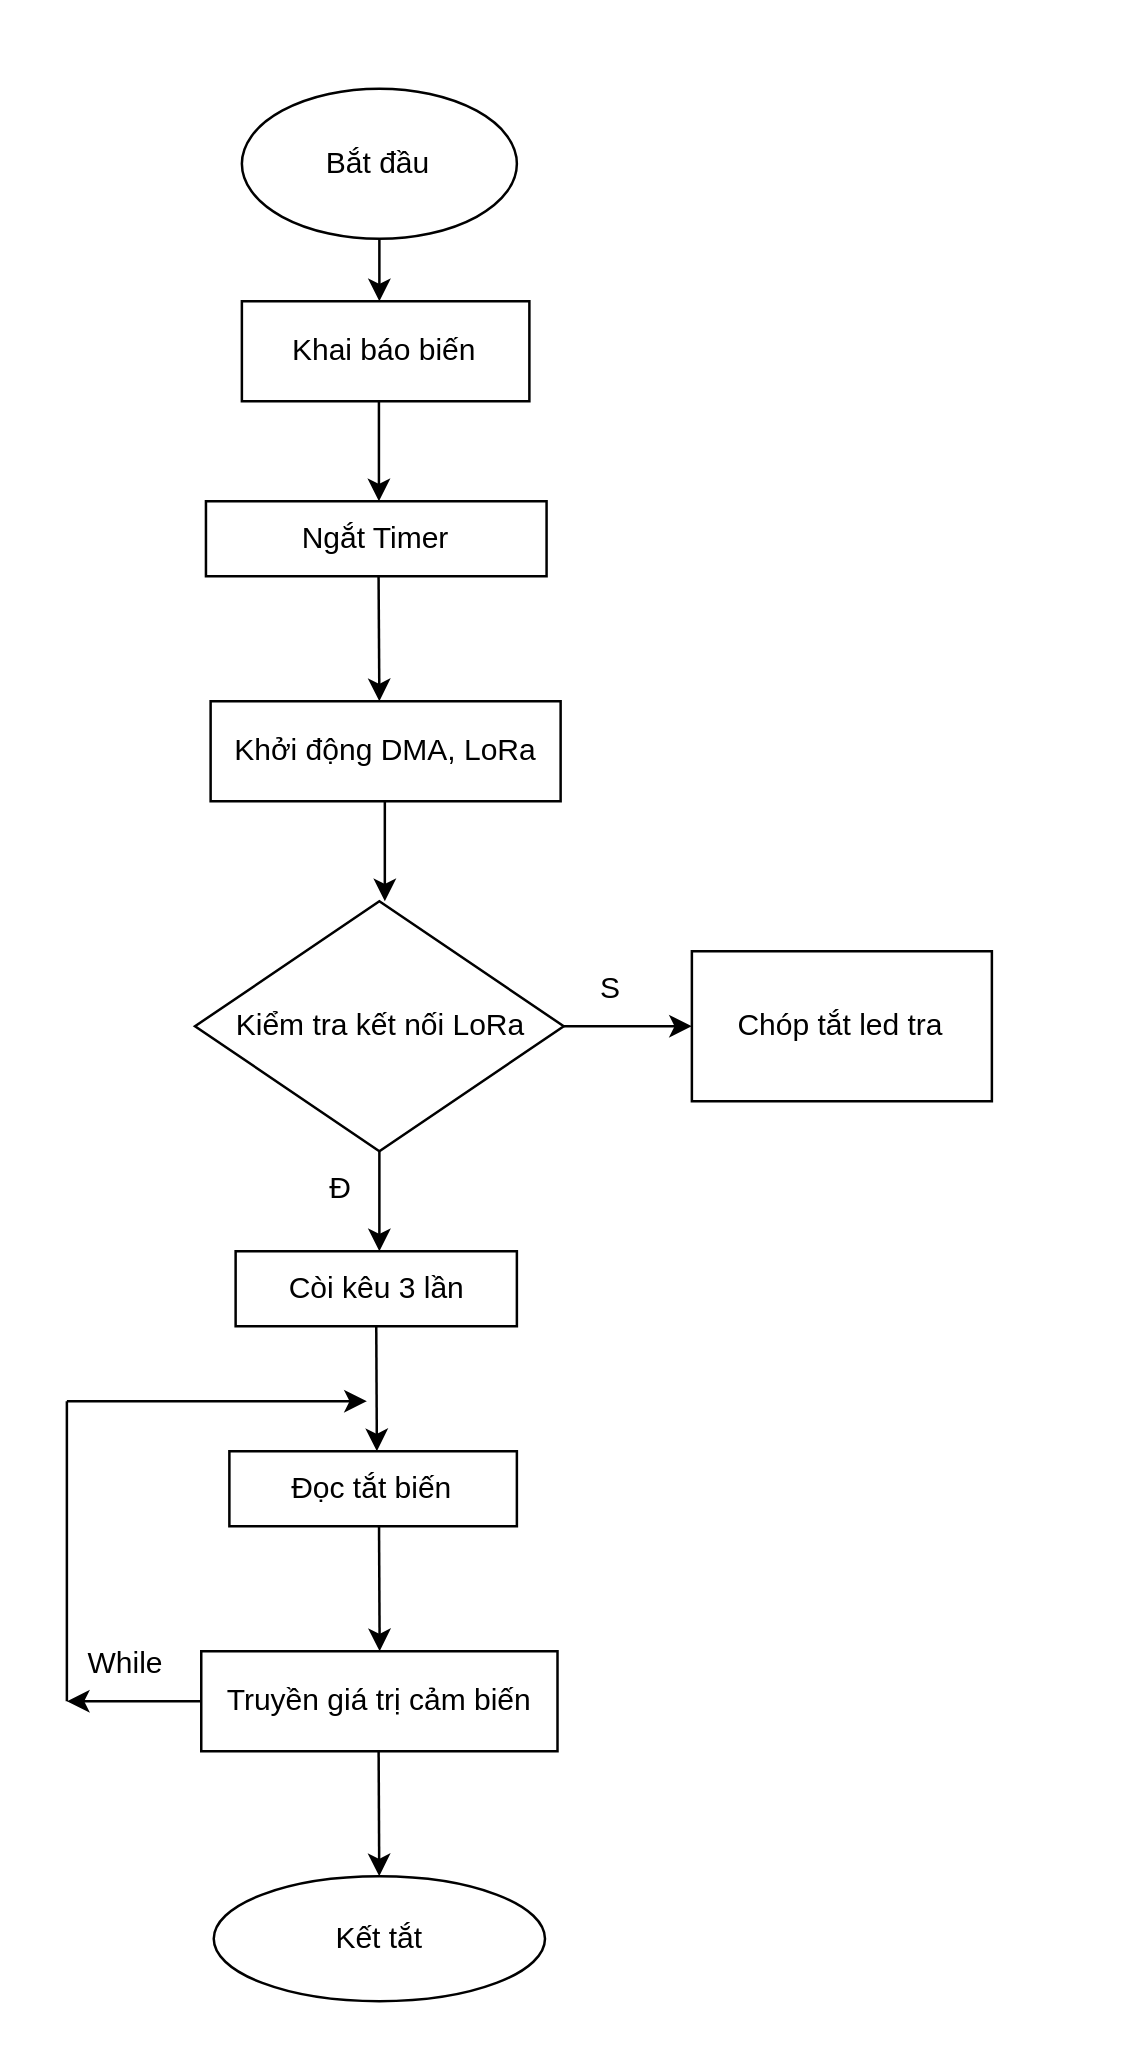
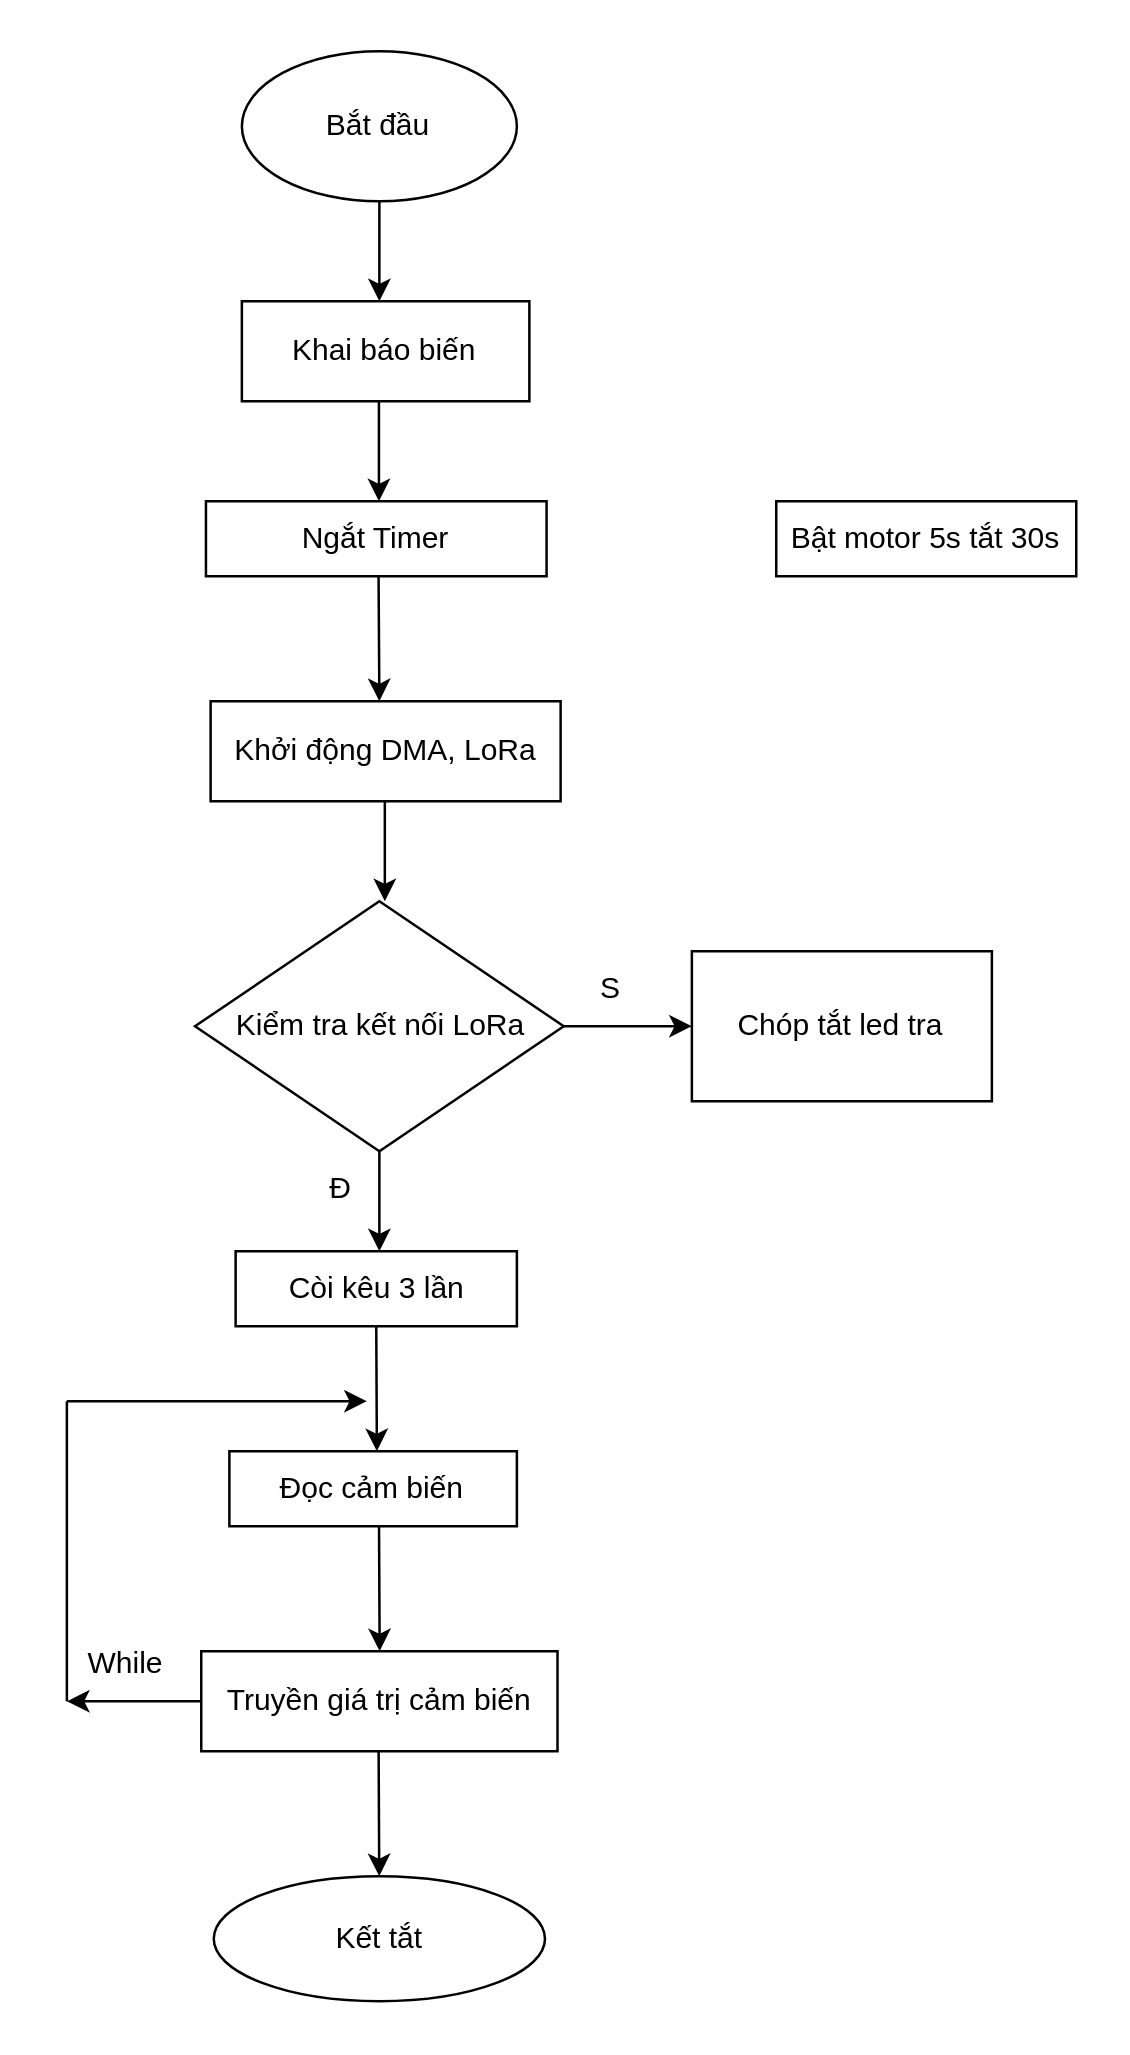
node "Bắt đầu": moved (379, 164) -> (379, 126)
node "Bật motor 5s tắt 30s": added
node "Đọc tắt biến": label "Đọc tắt biến" -> "Đọc cảm biến"
